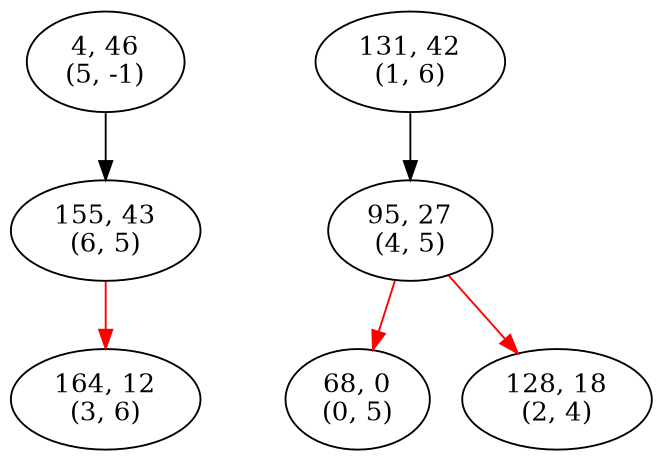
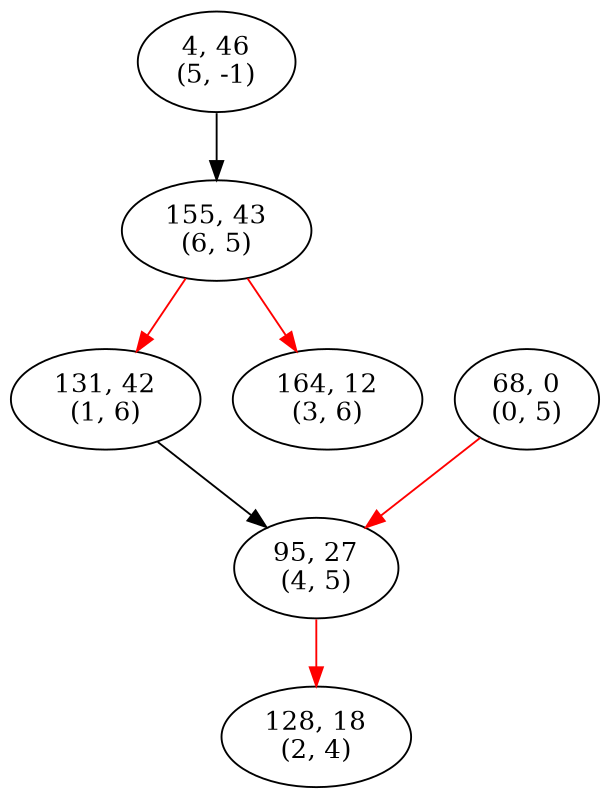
edge "95, 27 (4, 5)" -> "68, 0 (0, 5)": reversed
edge "155, 43 (6, 5)" -> "131, 42 (1, 6)": added
